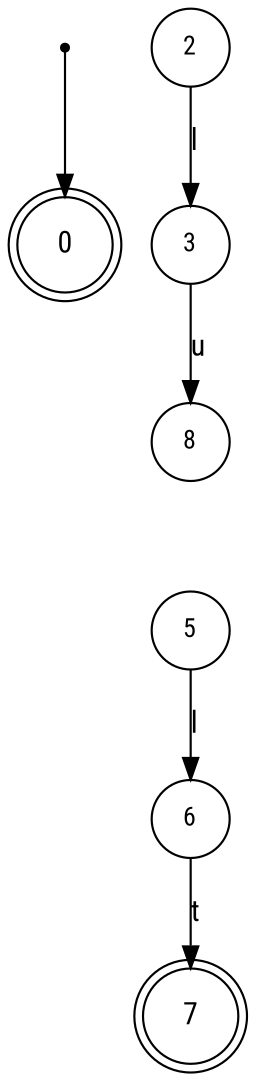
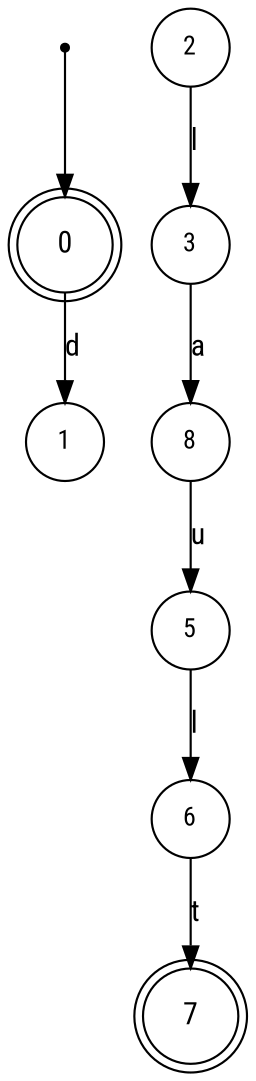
edge "3" -> "8": label "u" -> "a"
node "1": added
edge "8" -> "5": added, label "u"
